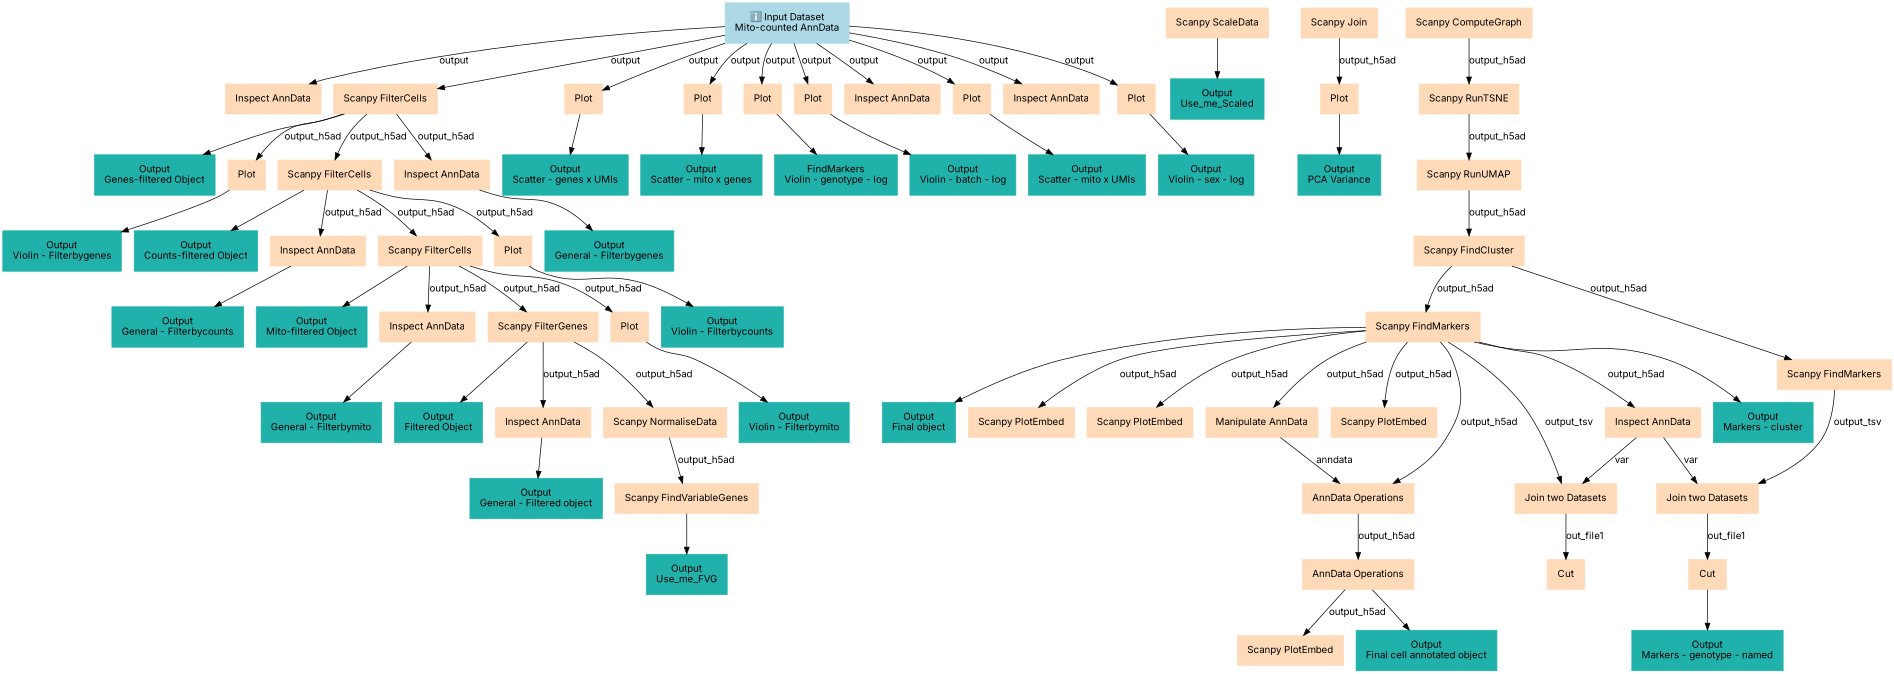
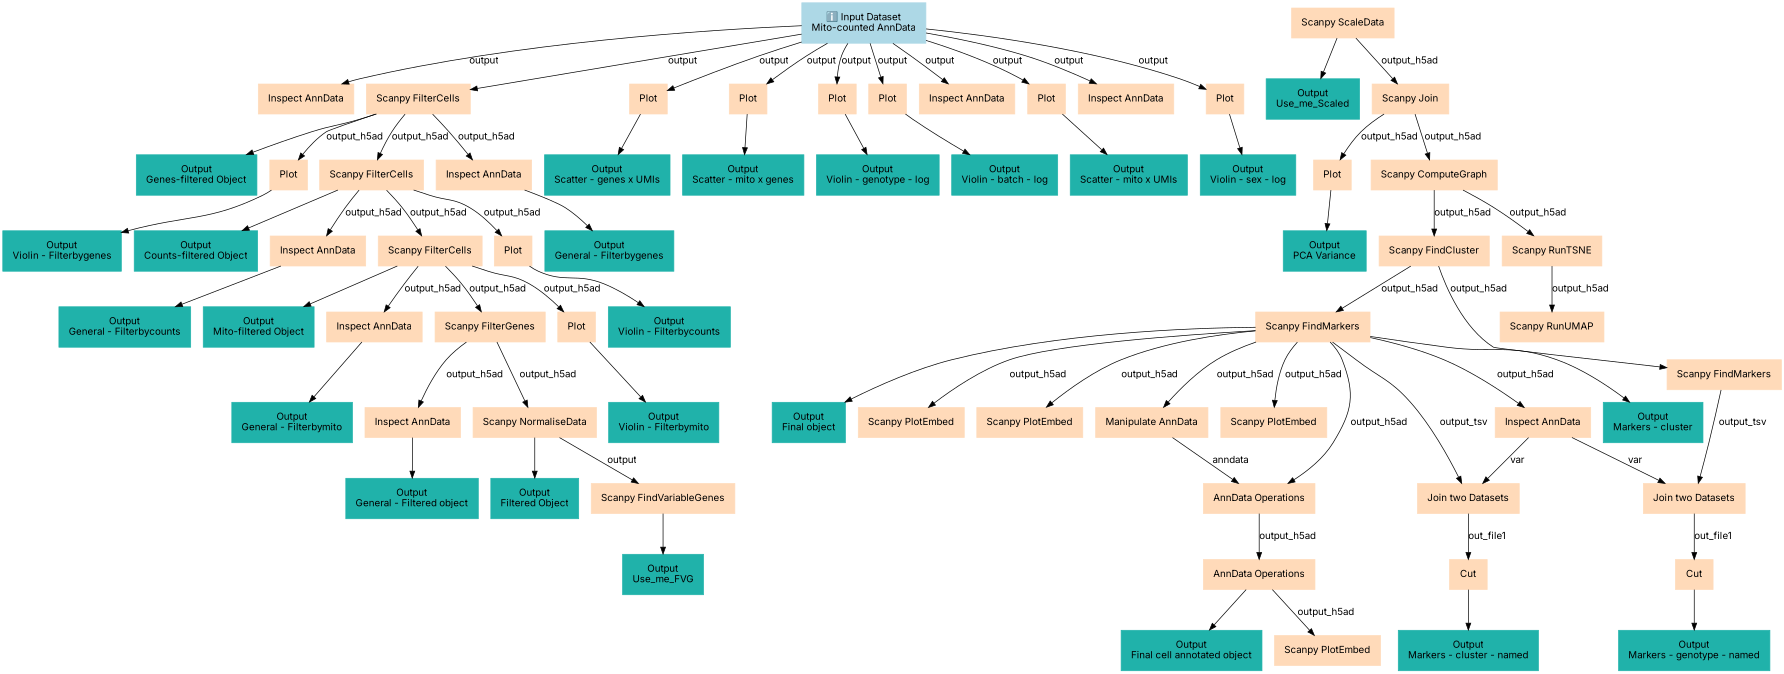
edge "Scanpy ScaleData" -> "Scanpy Join": added, label "output_h5ad"
edge "Scanpy Join" -> "Scanpy ComputeGraph": added, label "output_h5ad"
node "FindMarkers Violin - genotype - log": label "FindMarkers Violin - genotype - log" -> "Output Violin - genotype - log"
edge "Scanpy RunUMAP" -> "Scanpy FindCluster": now "Scanpy ComputeGraph" -> "Scanpy FindCluster"
edge "Scanpy FilterGenes" -> "Output Filtered Object": now "Scanpy NormaliseData" -> "Output Filtered Object"
edge "Scanpy NormaliseData" -> "Scanpy FindVariableGenes": label "output_h5ad" -> "output"
node "Output Markers - cluster - named": added
